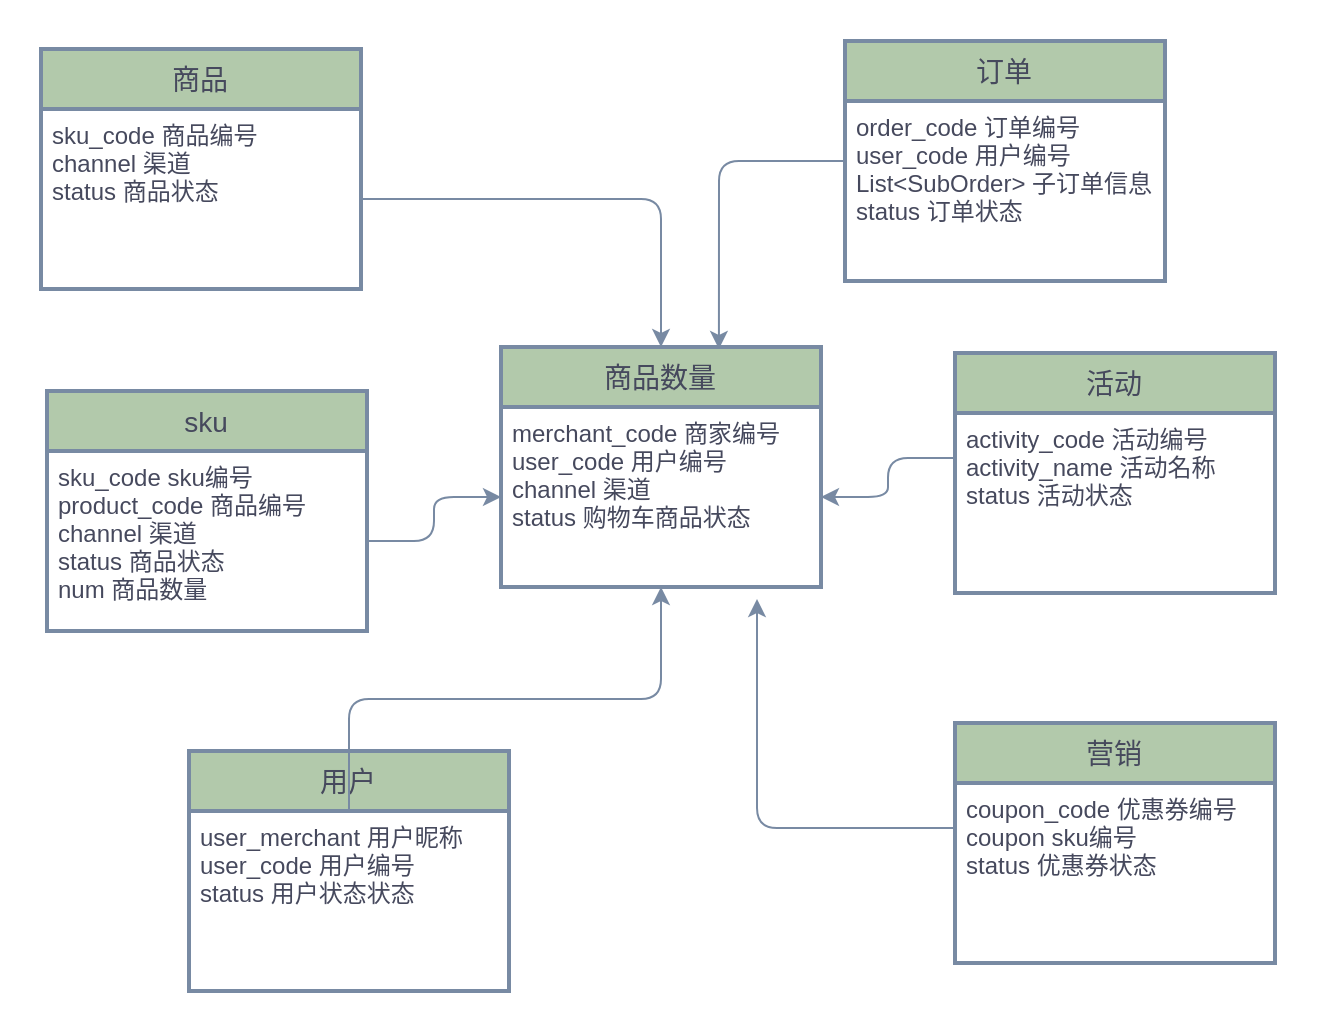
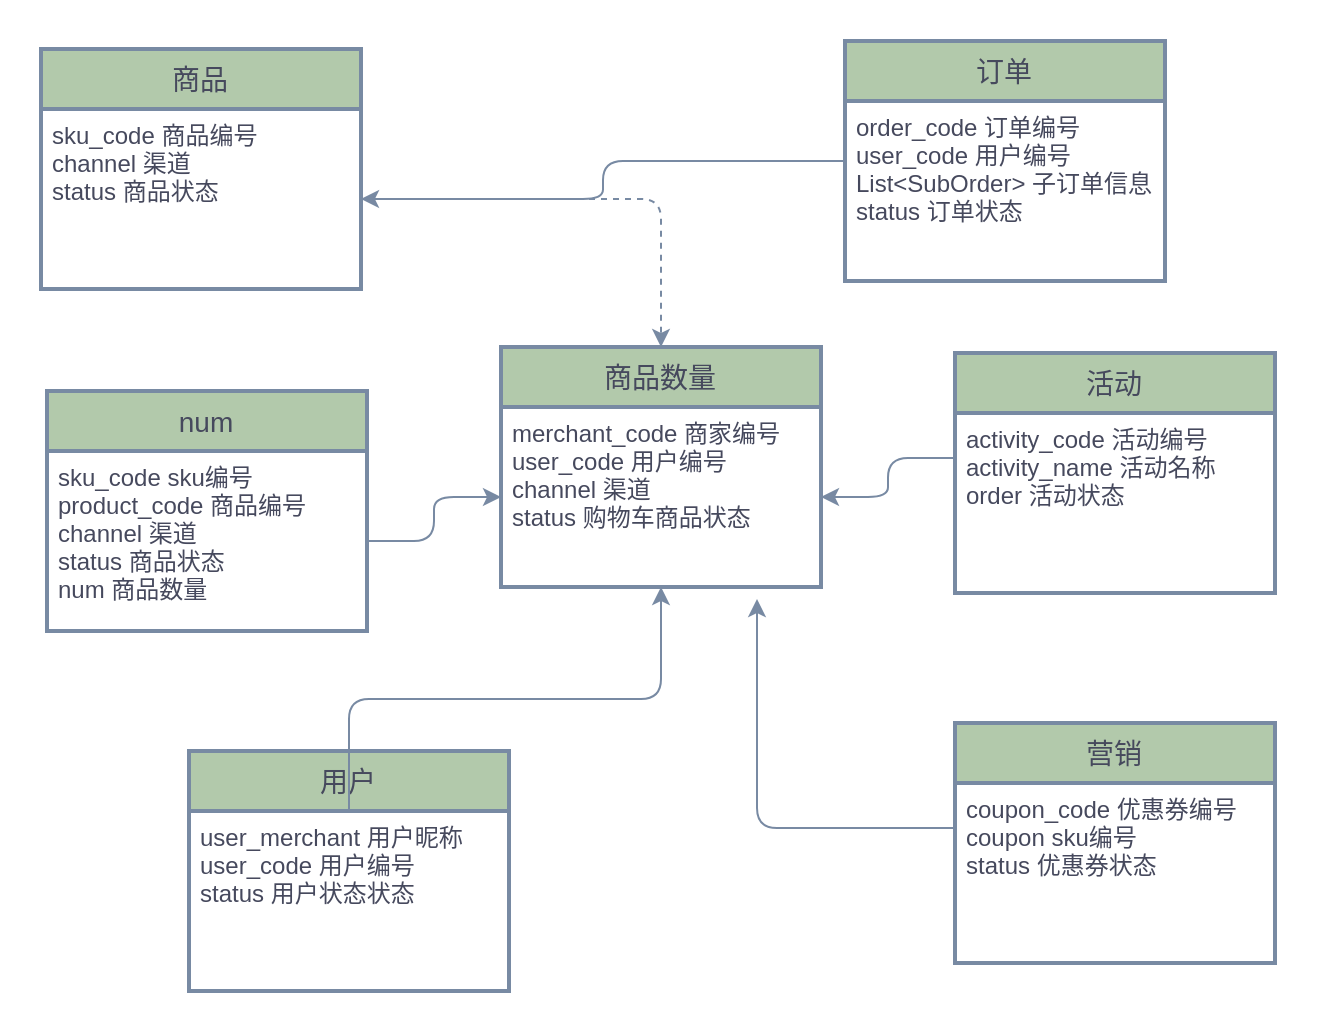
edge "sku_code 商品编号 channel 渠道 status 商品状态" -> "商品数量": style solid -> dashed
edge "订单" -> "商品数量": now "订单" -> "sku_code 商品编号 channel 渠道 status 商品状态"
node "sku": label "sku" -> "num"
node "activity_code 活动编号 activity_name 活动名称 status 活动状态": label "activity_code 活动编号 activity_name 活动名称 status 活动状态" -> "activity_code 活动编号 activity_name 活动名称 order 活动状态"
